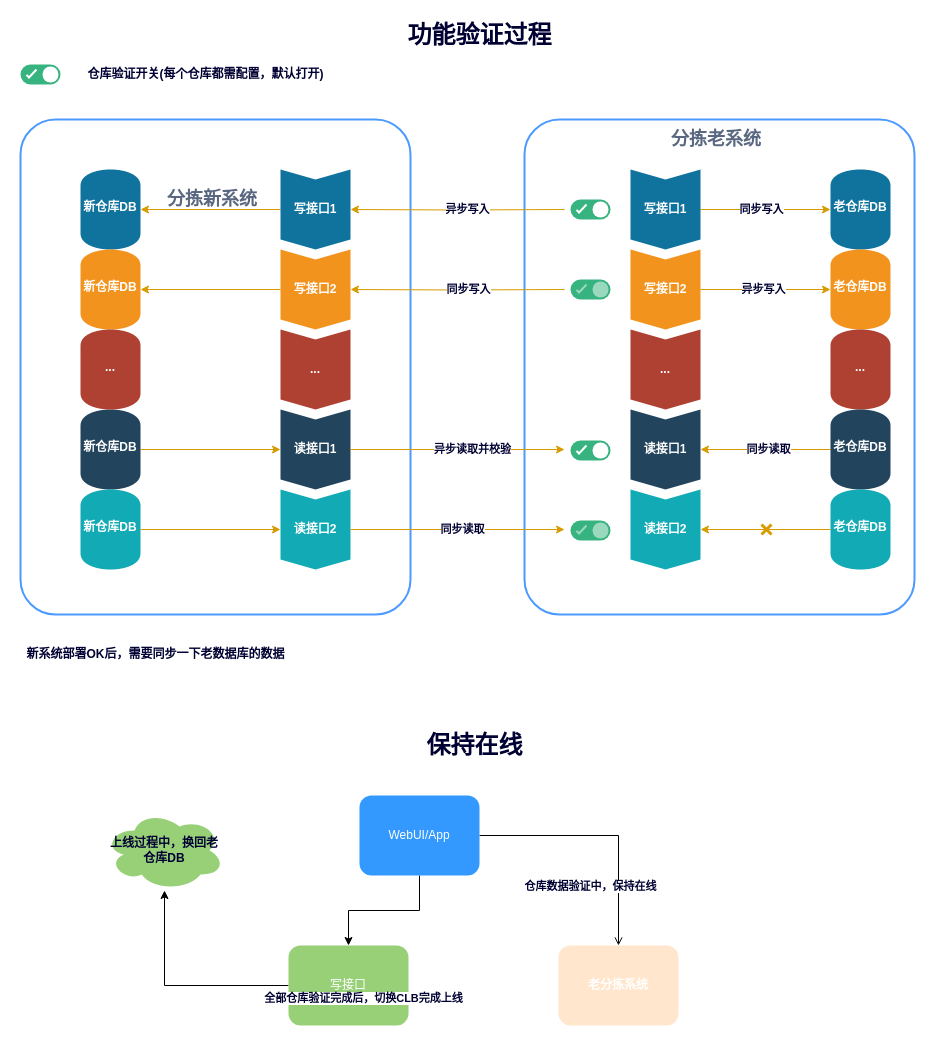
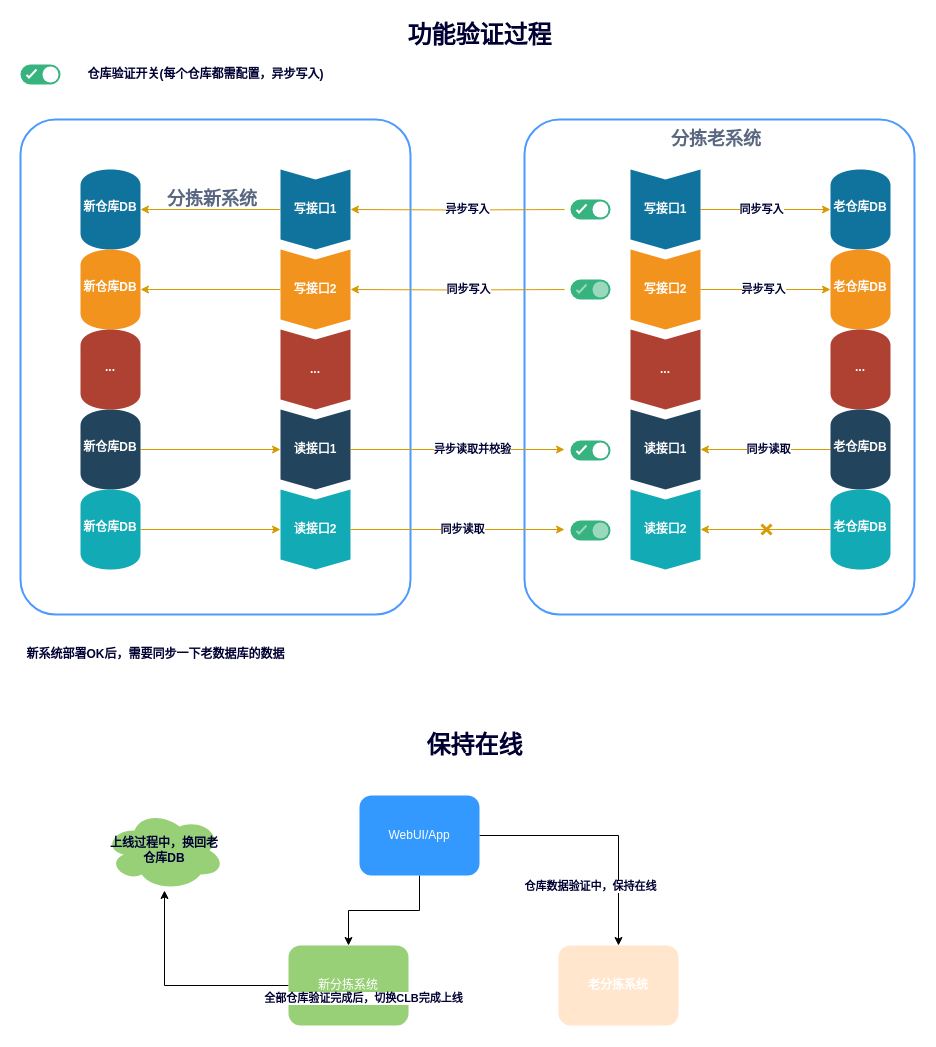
node "仓库验证开关(每个仓库都需配置，默认打开)": label "仓库验证开关(每个仓库都需配置，默认打开)" -> "仓库验证开关(每个仓库都需配置，异步写入)"
edge "WebUI/App" -> "老分拣系统": arrowhead open -> classic
node "写接口": label "写接口" -> "新分拣系统"
